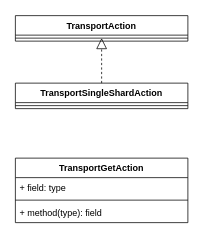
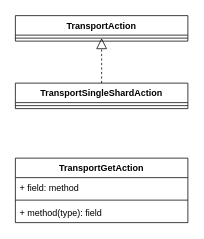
node "+ field: type": label "+ field: type" -> "+ field: method"
